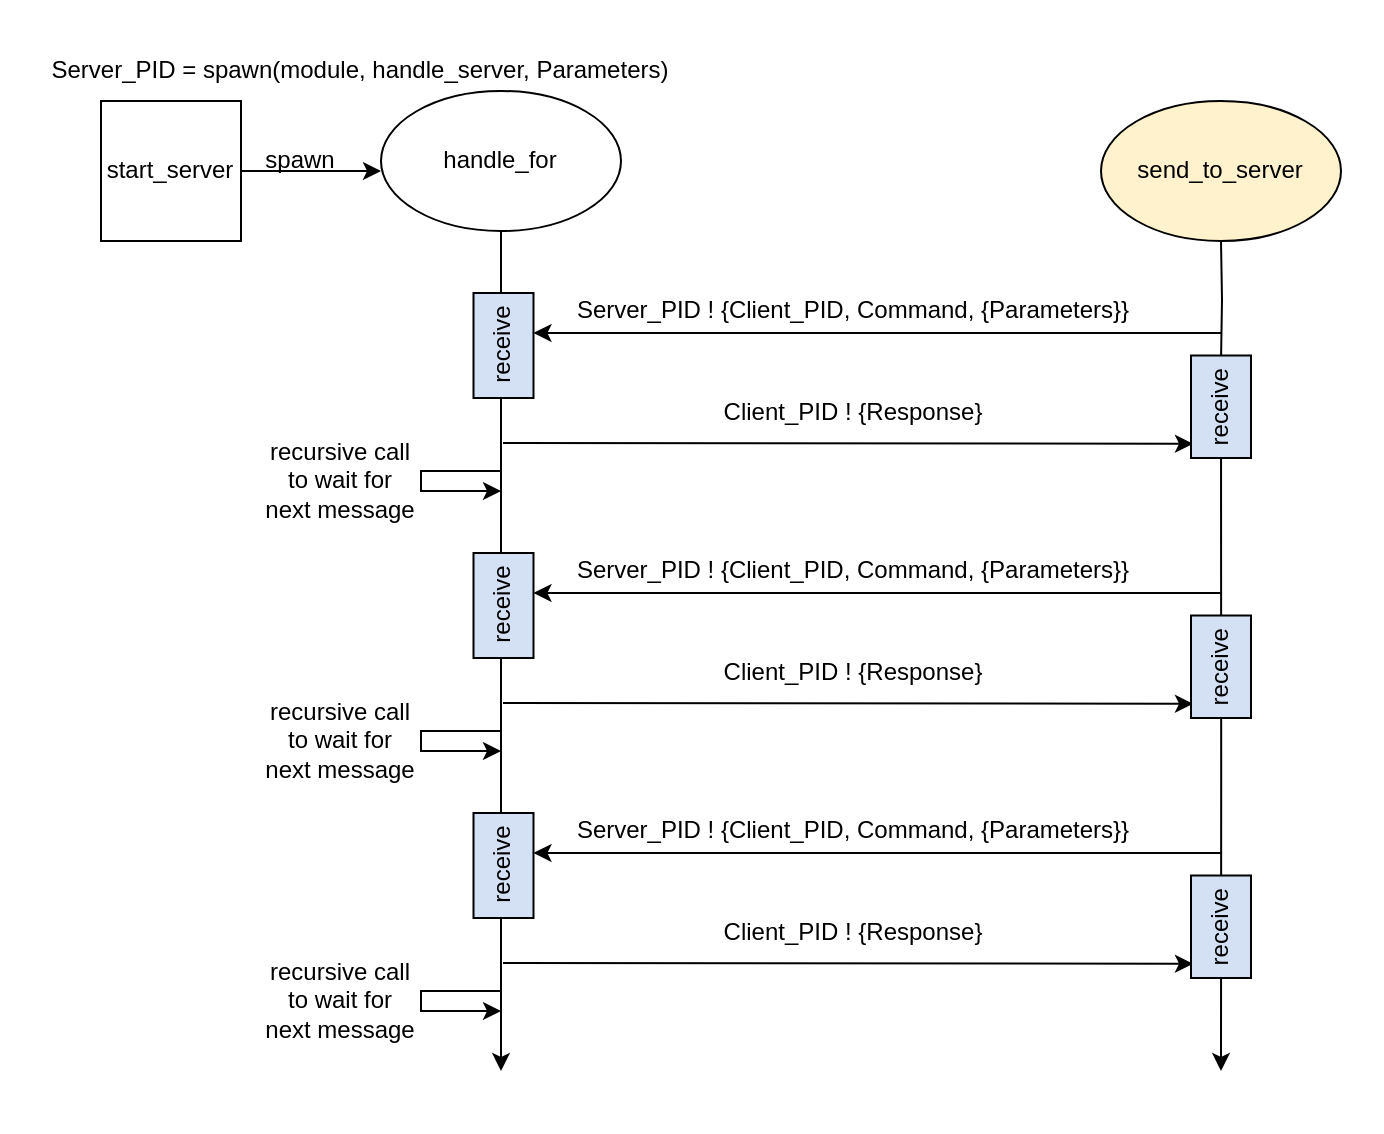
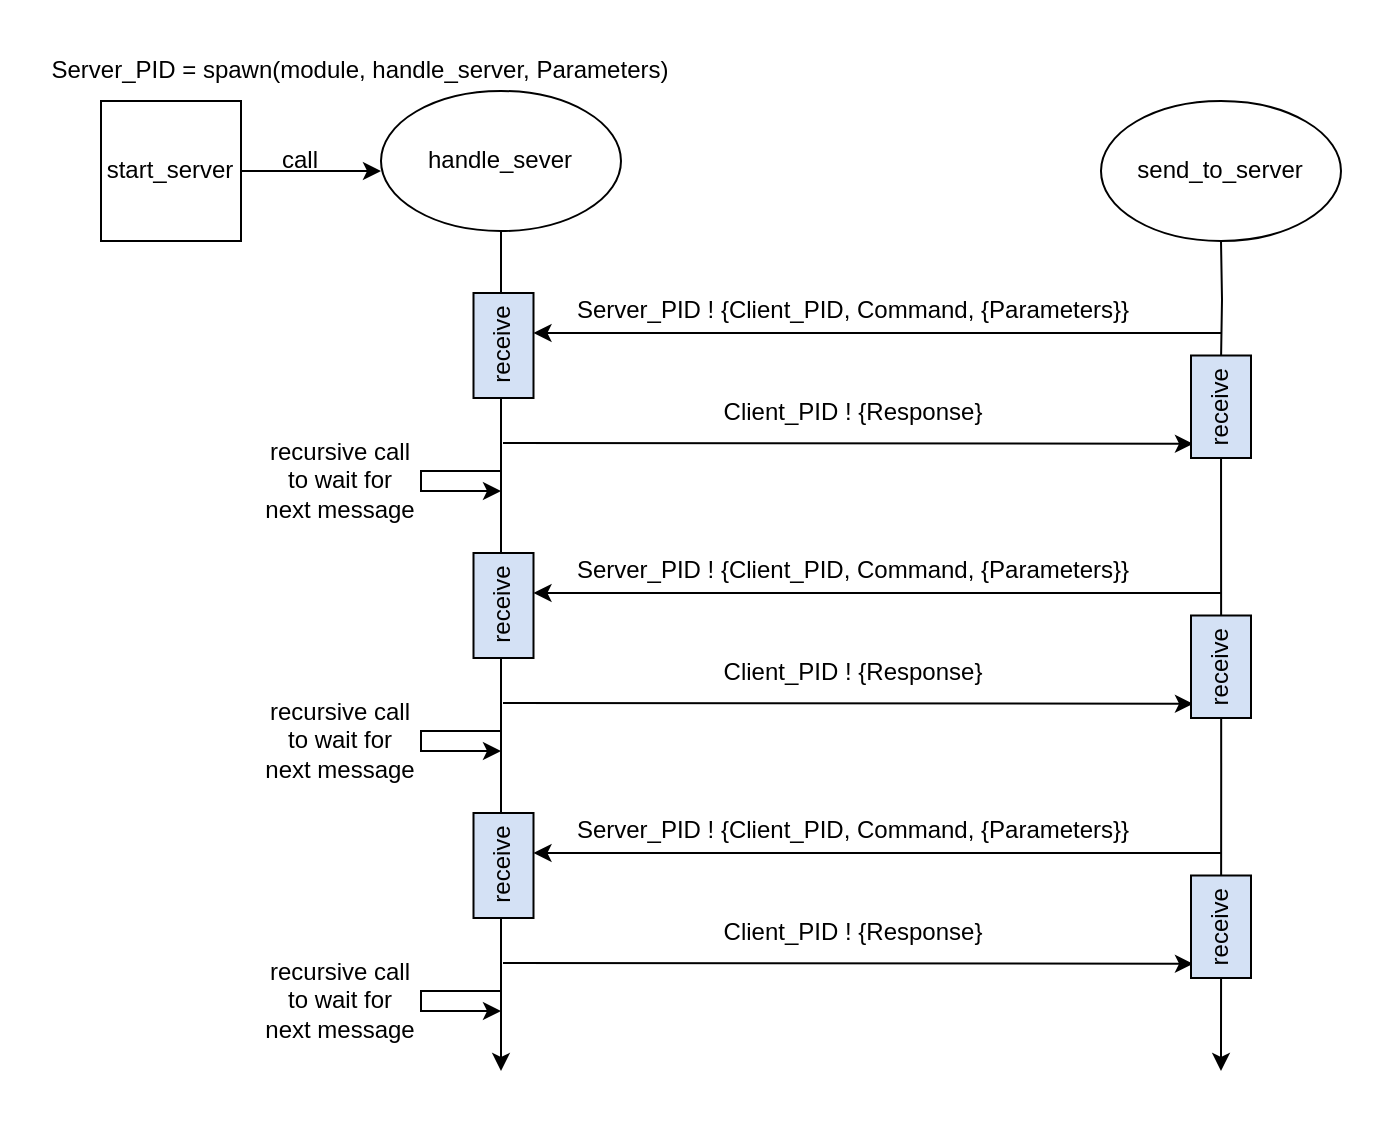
node "spawn": label "spawn" -> "call"
node "handle_for": label "handle_for" -> "handle_sever"
node "send_to_server": fillcolor #fff2cc -> #ffffff
